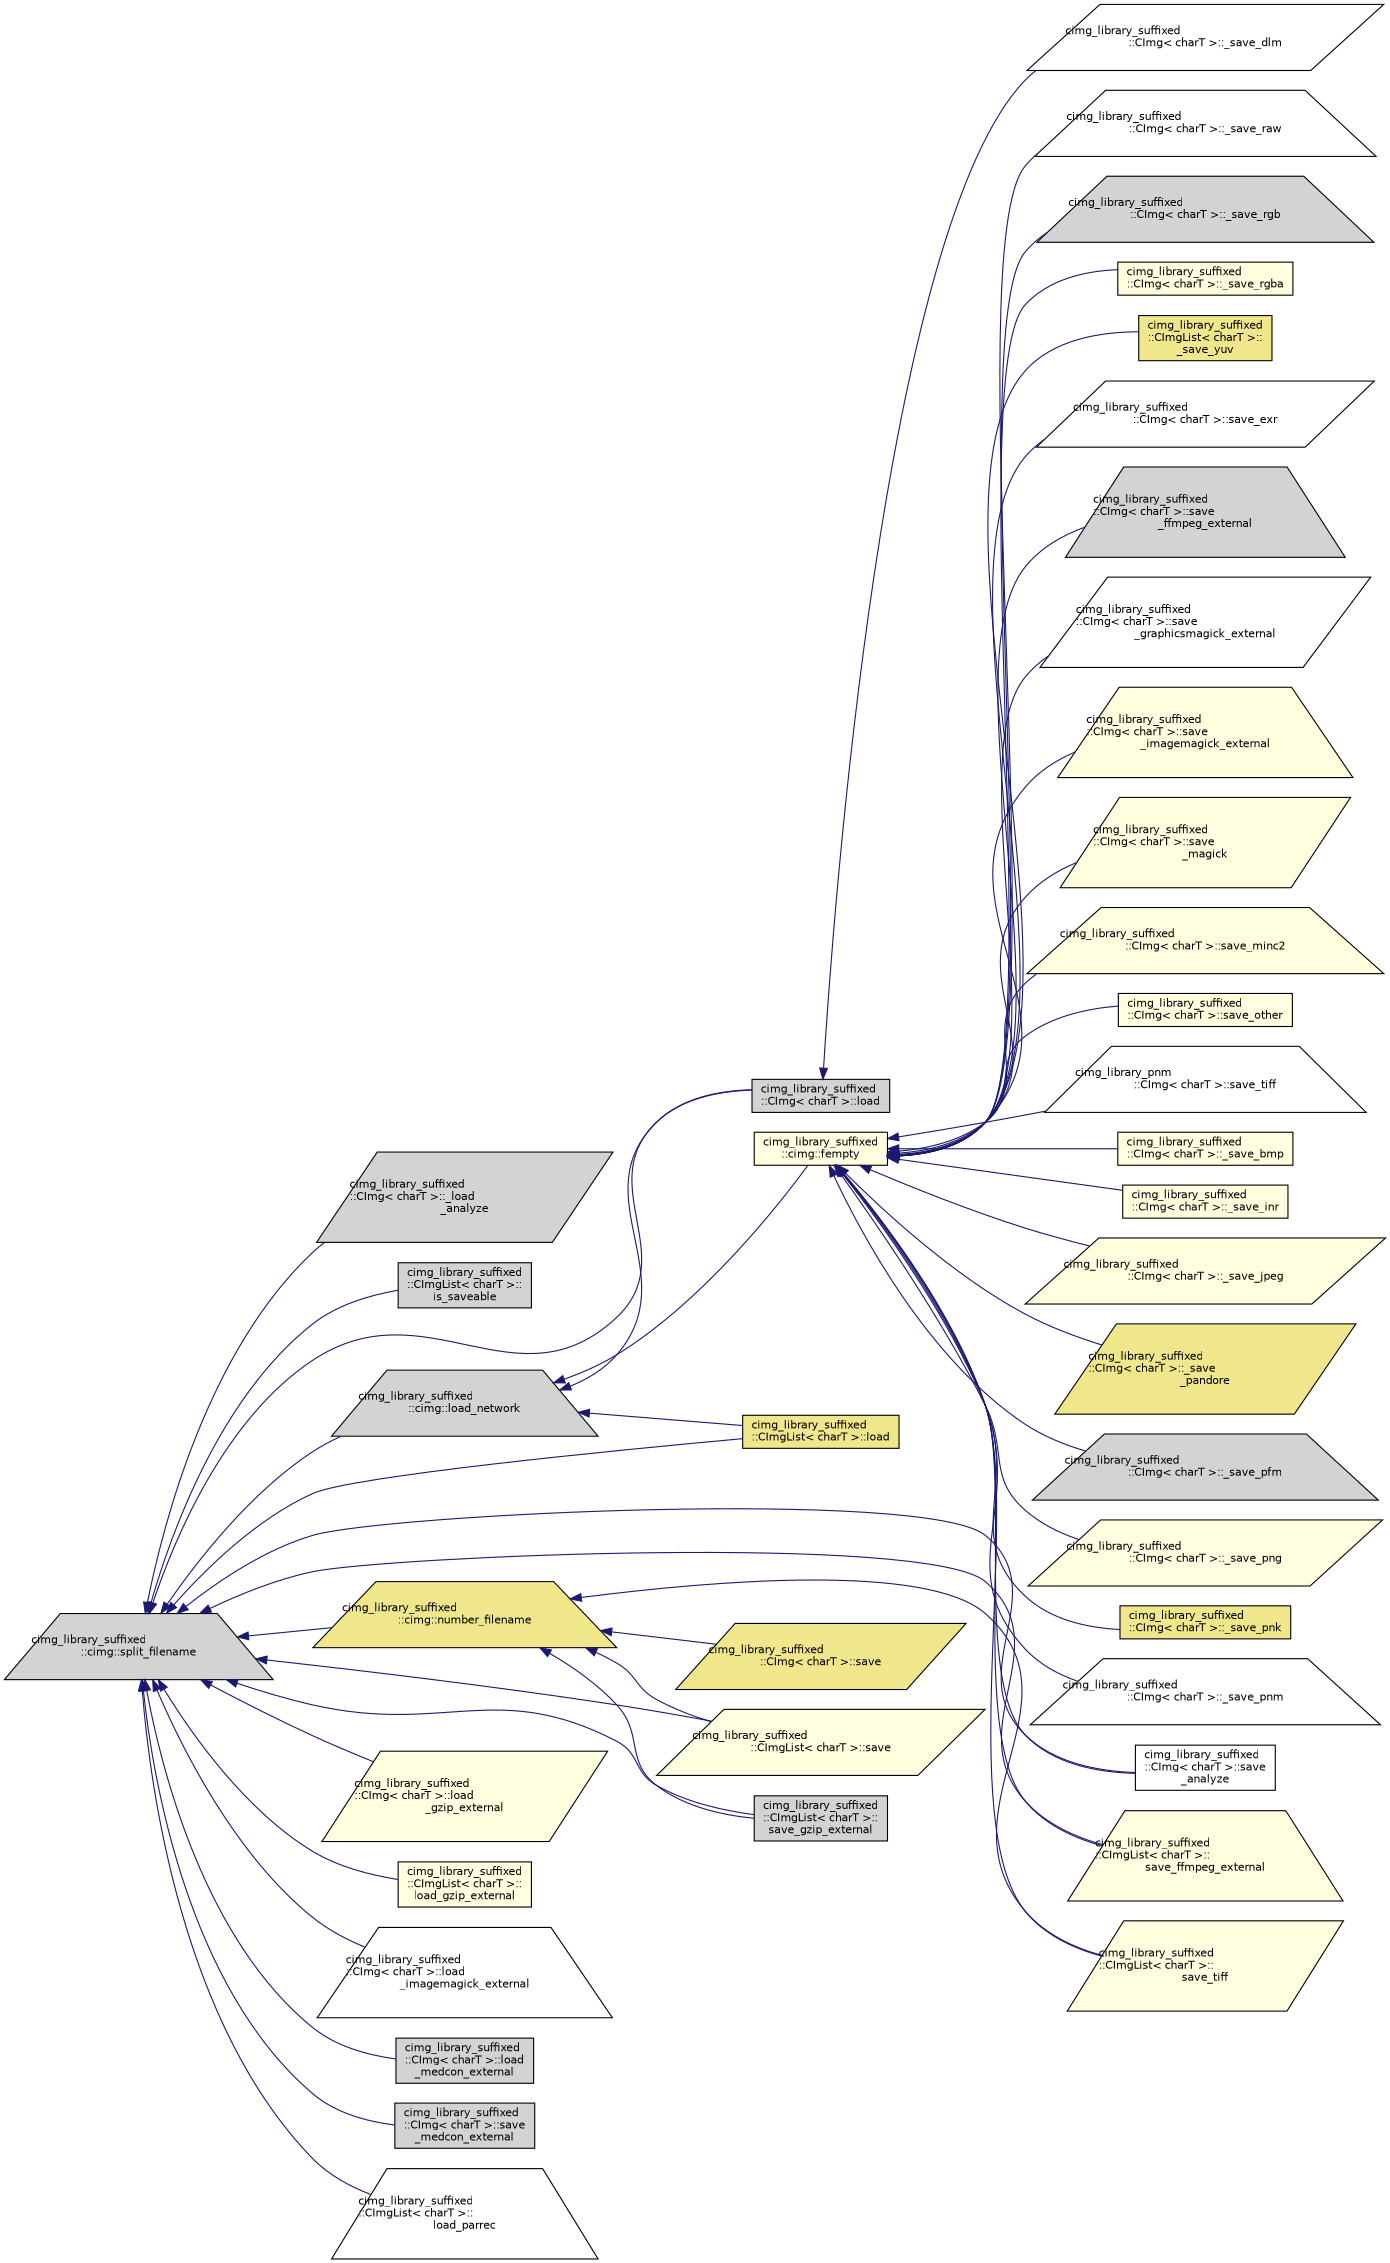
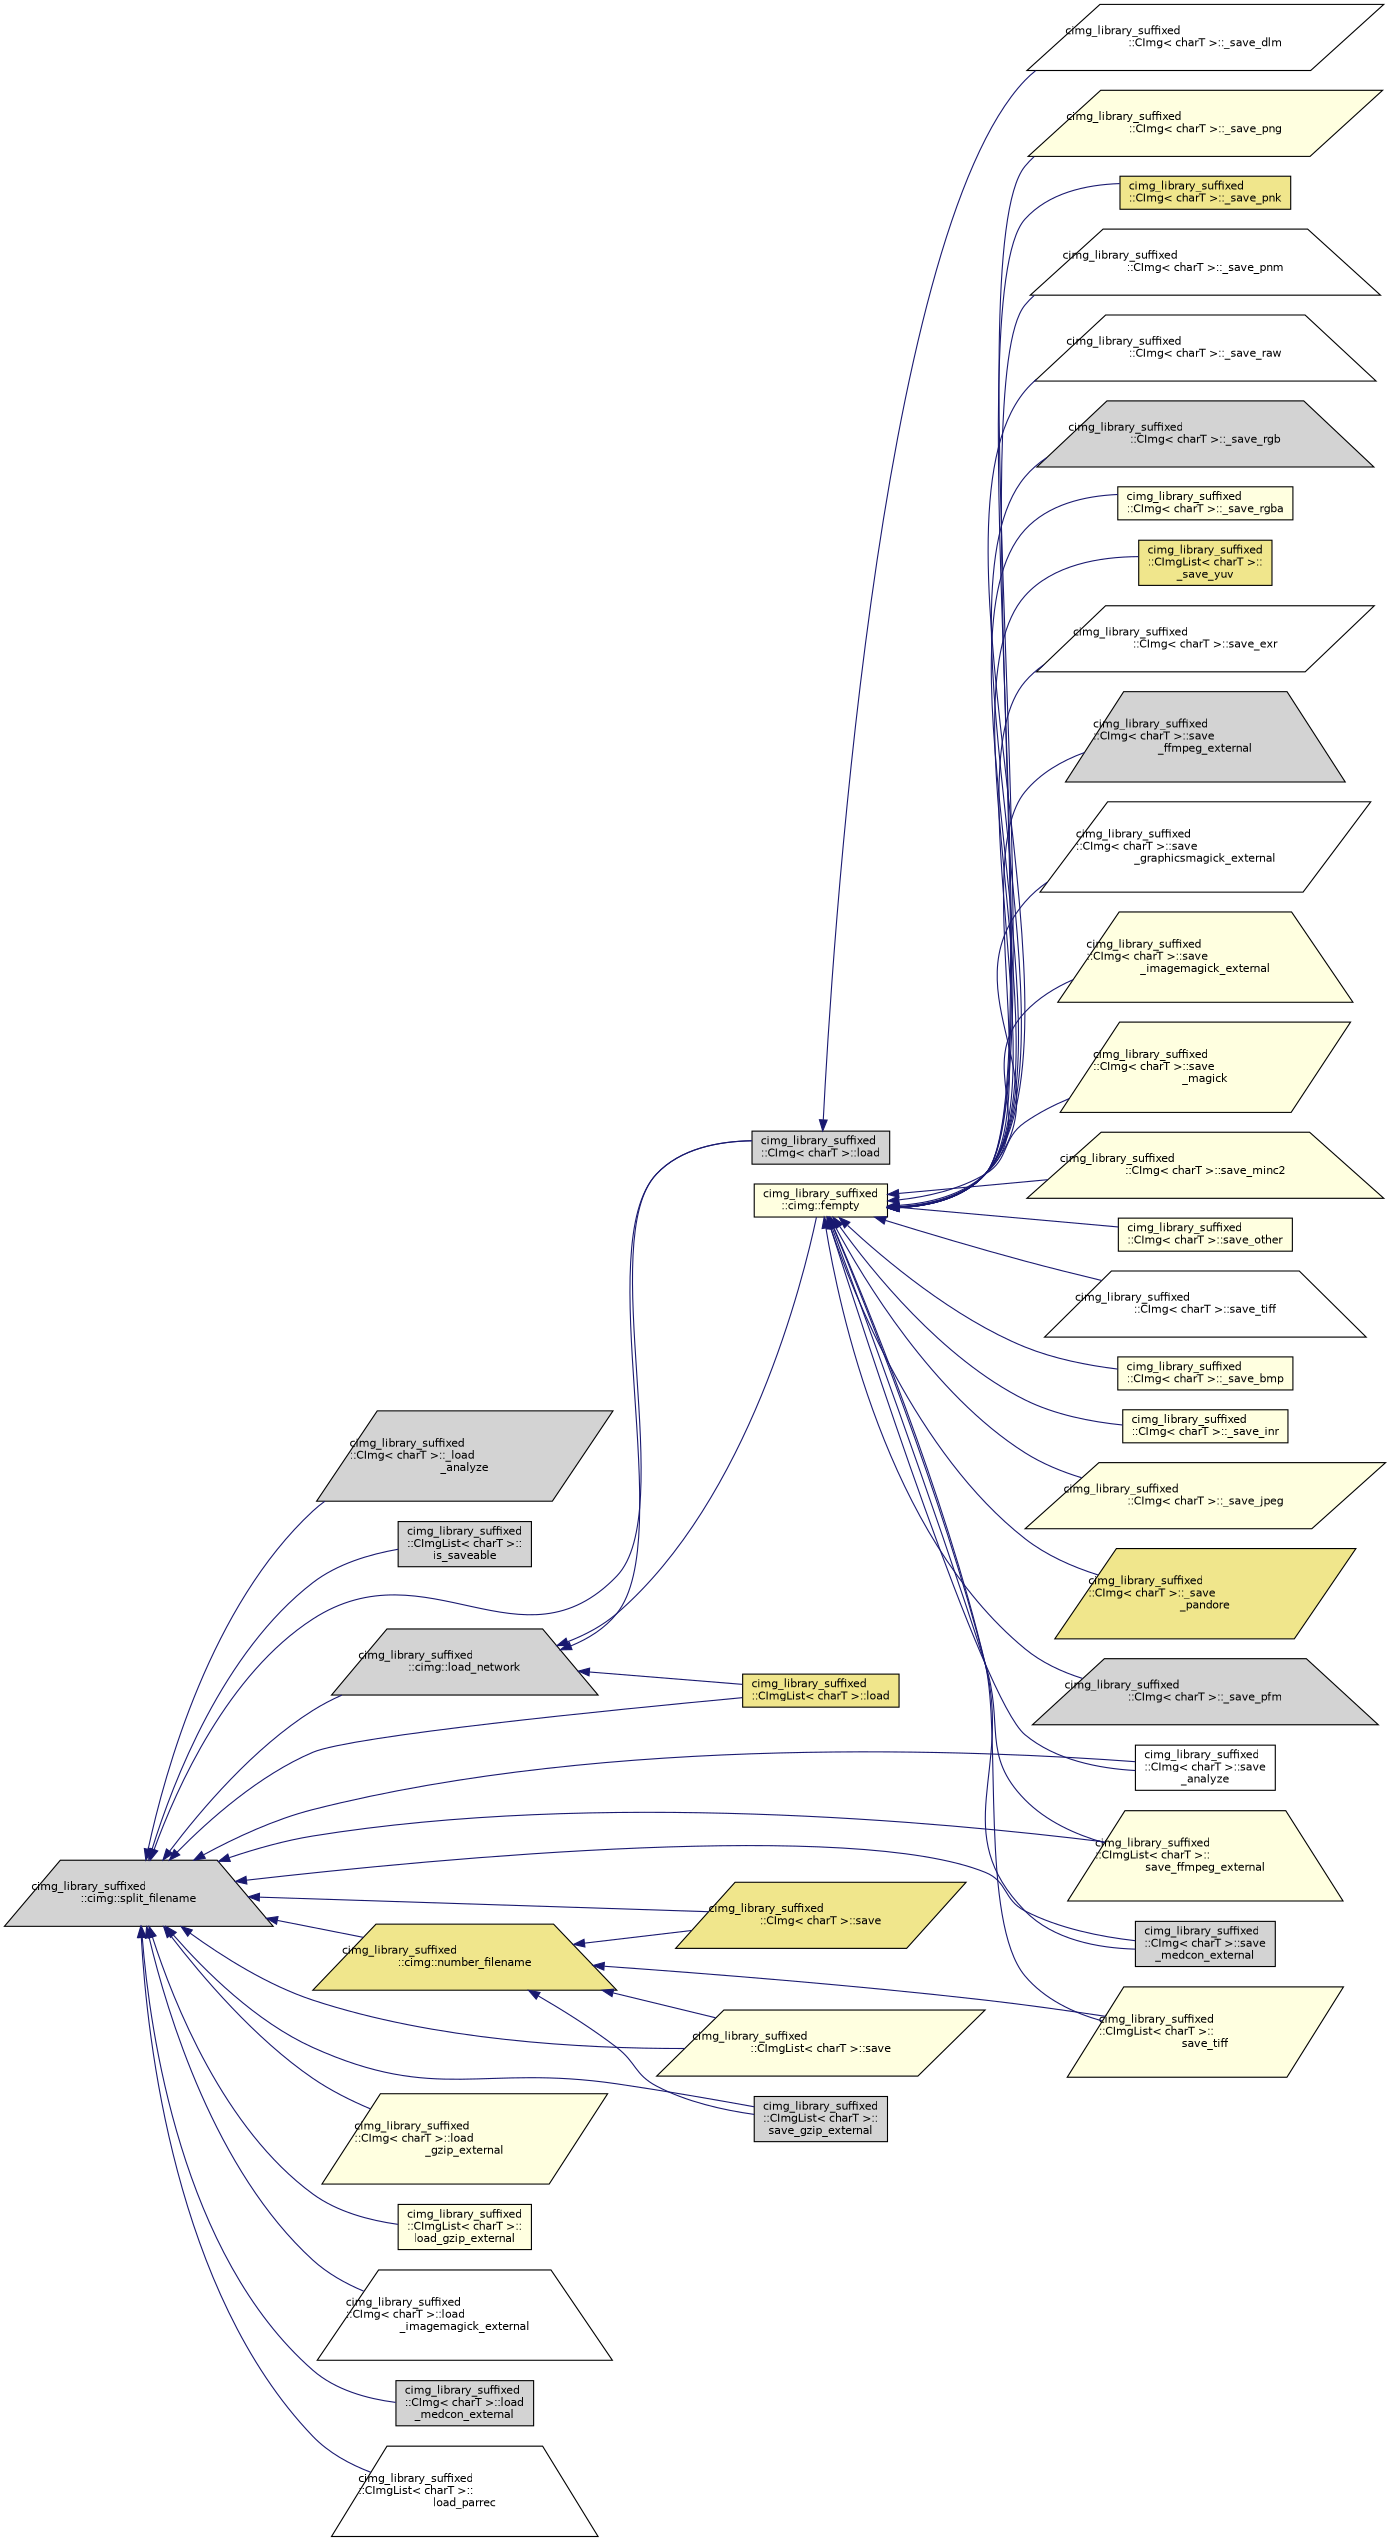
node "cimg_library_pnm ::CImg< charT >::save_tiff": label "cimg_library_pnm ::CImg< charT >::save_tiff" -> "cimg_library_suffixed ::CImg< charT >::save_tiff"
edge "cimg_library_suffixed ::CImg< charT >::save _medcon_external" -> "cimg_library_suffixed ::cimg::fempty": added
edge "cimg_library_suffixed ::CImg< charT >::save" -> "cimg_library_suffixed ::cimg::split_filename": added
